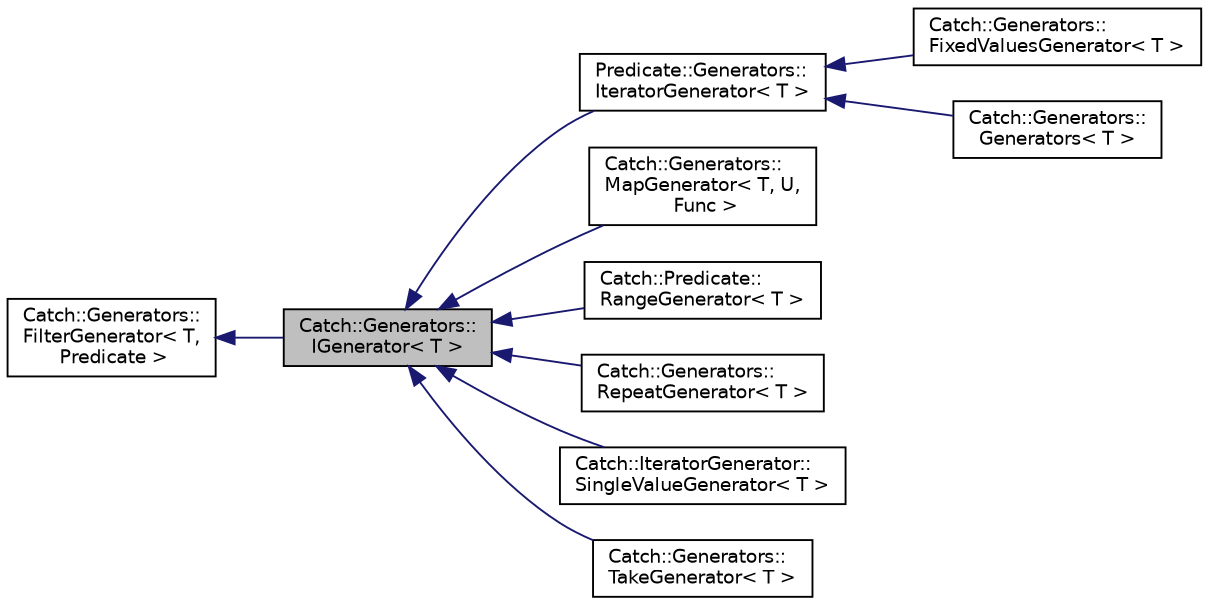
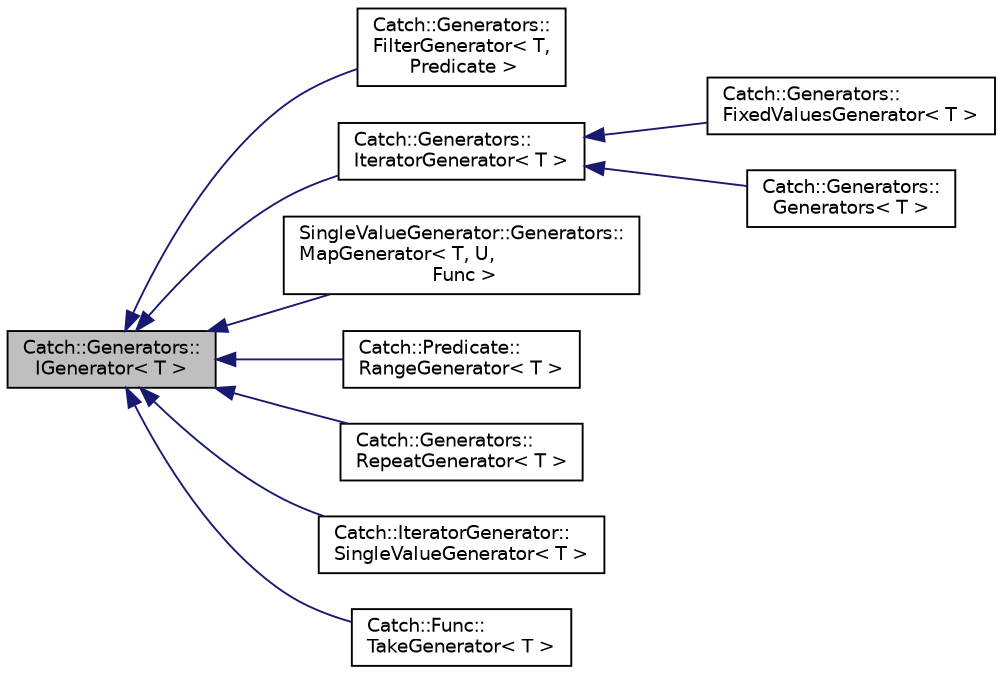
node "Predicate::Generators:: IteratorGenerator< T >": label "Predicate::Generators:: IteratorGenerator< T >" -> "Catch::Generators:: IteratorGenerator< T >"
node "Catch::Generators:: MapGenerator< T, U, Func >": label "Catch::Generators:: MapGenerator< T, U, Func >" -> "SingleValueGenerator::Generators:: MapGenerator< T, U, Func >"
edge "Catch::Generators:: IGenerator< T >" -> "Catch::Generators:: FilterGenerator< T, Predicate >": reversed
node "Catch::Generators:: TakeGenerator< T >": label "Catch::Generators:: TakeGenerator< T >" -> "Catch::Func:: TakeGenerator< T >"
